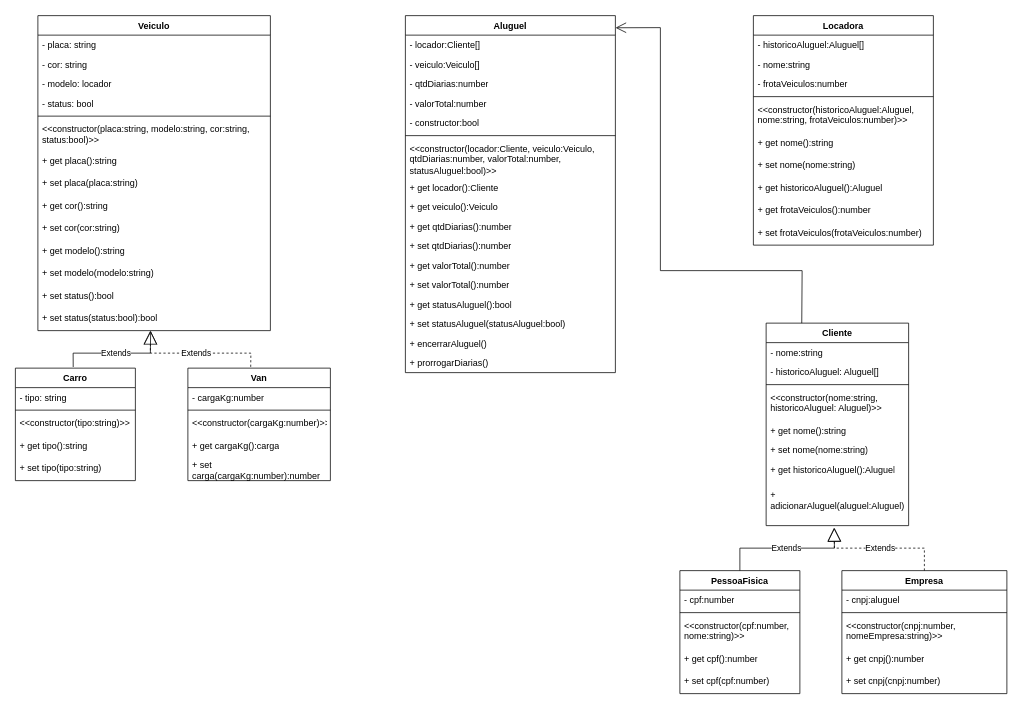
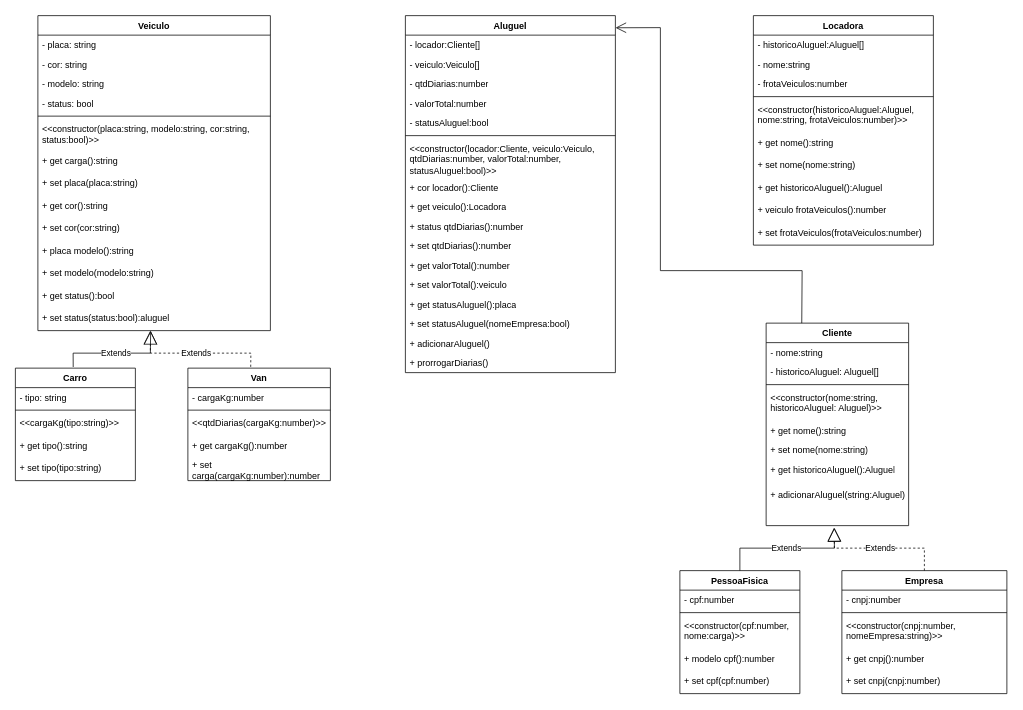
node "- modelo: locador": label "- modelo: locador" -> "- modelo: string"
node "- constructor:bool": label "- constructor:bool" -> "- statusAluguel:bool"
node "+ get placa():string": label "+ get placa():string" -> "+ get carga():string"
node "+ get locador():Cliente": label "+ get locador():Cliente" -> "+ cor locador():Cliente"
node "+ get veiculo():Veiculo": label "+ get veiculo():Veiculo" -> "+ get veiculo():Locadora"
node "+ get frotaVeiculos():number": label "+ get frotaVeiculos():number" -> "+ veiculo frotaVeiculos():number"
node "+ get qtdDiarias():number": label "+ get qtdDiarias():number" -> "+ status qtdDiarias():number"
node "+ get modelo():string": label "+ get modelo():string" -> "+ placa modelo():string"
node "+ set valorTotal():number": label "+ set valorTotal():number" -> "+ set valorTotal():veiculo"
node "+ set status():bool": label "+ set status():bool" -> "+ get status():bool"
node "+ get statusAluguel():bool": label "+ get statusAluguel():bool" -> "+ get statusAluguel():placa"
node "+ set status(status:bool):bool": label "+ set status(status:bool):bool" -> "+ set status(status:bool):aluguel"
node "+ set statusAluguel(statusAluguel:bool)": label "+ set statusAluguel(statusAluguel:bool)" -> "+ set statusAluguel(nomeEmpresa:bool)"
node "+ encerrarAluguel()": label "+ encerrarAluguel()" -> "+ adicionarAluguel()"
node "<<constructor(tipo:string)>>": label "<<constructor(tipo:string)>>" -> "<<cargaKg(tipo:string)>>"
node "<<constructor(cargaKg:number)>>": label "<<constructor(cargaKg:number)>>" -> "<<qtdDiarias(cargaKg:number)>>"
node "+ get cargaKg():carga": label "+ get cargaKg():carga" -> "+ get cargaKg():number"
node "+ adicionarAluguel(aluguel:Aluguel)": label "+ adicionarAluguel(aluguel:Aluguel)" -> "+ adicionarAluguel(string:Aluguel)"
node "- cnpj:aluguel": label "- cnpj:aluguel" -> "- cnpj:number"
node "<<constructor(cpf:number, nome:string)>>": label "<<constructor(cpf:number, nome:string)>>" -> "<<constructor(cpf:number, nome:carga)>>"
node "+ get cpf():number": label "+ get cpf():number" -> "+ modelo cpf():number"
